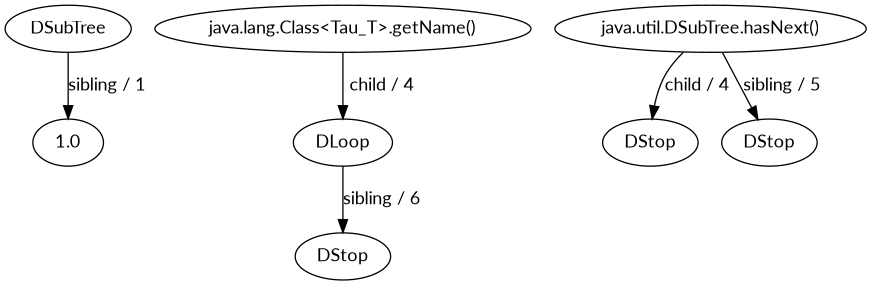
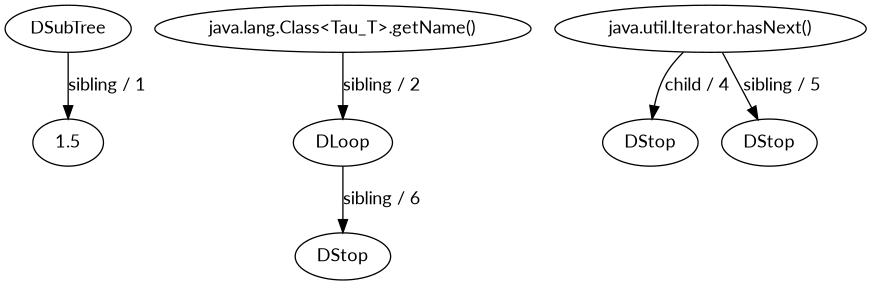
node "java.util.DSubTree.hasNext()": label "java.util.DSubTree.hasNext()" -> "java.util.Iterator.hasNext()"
edge "java.lang.Class<Tau_T>.getName()" -> "DLoop": label "child / 4" -> "sibling / 2"
node "1.0": label "1.0" -> "1.5"
